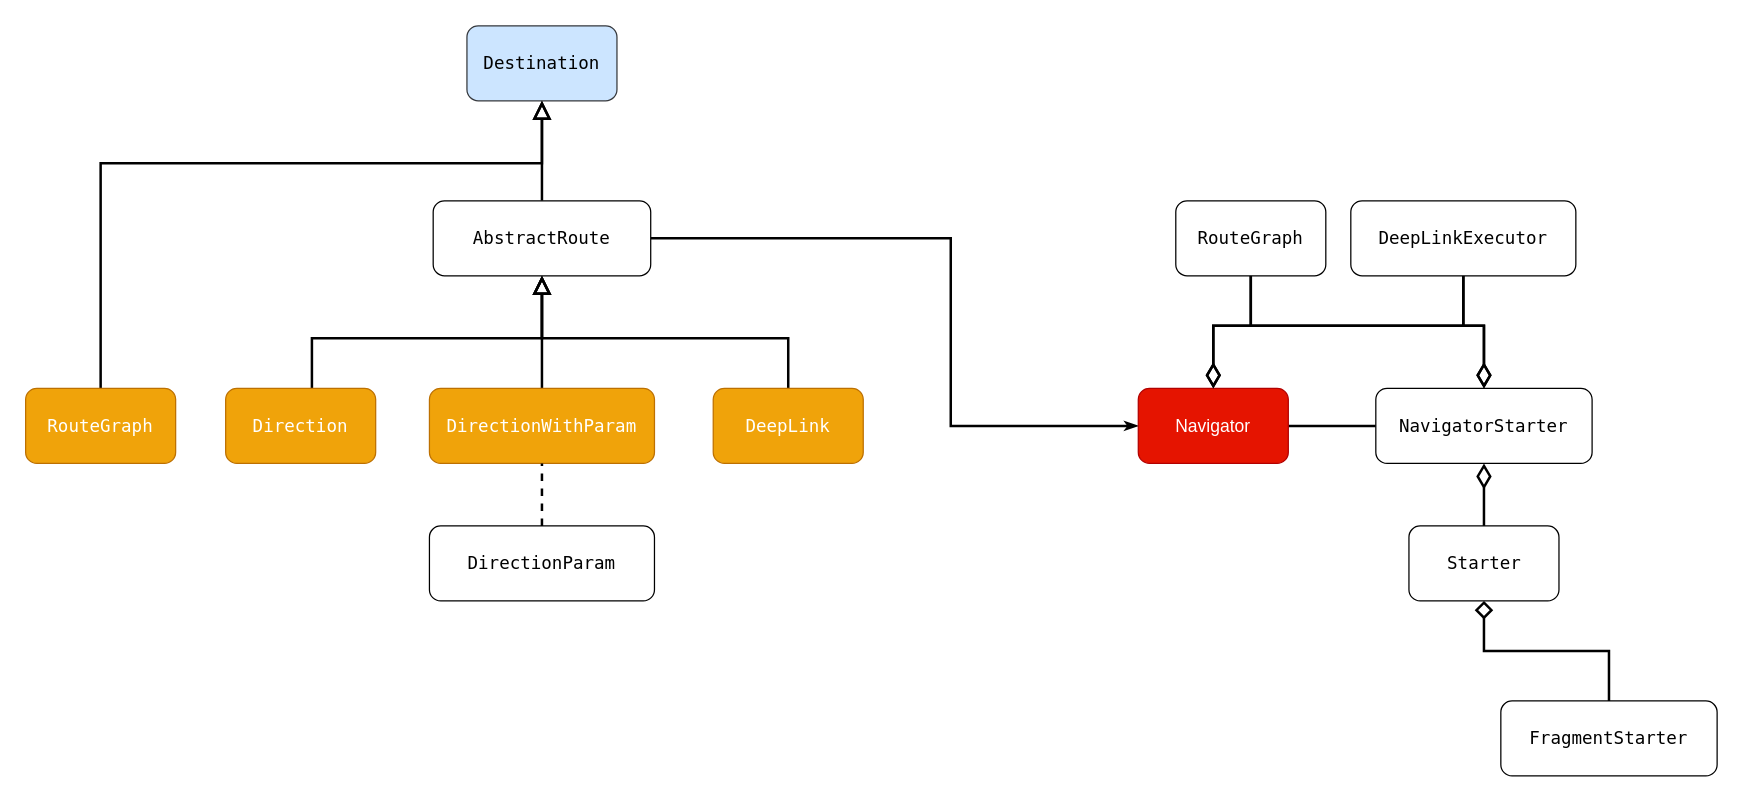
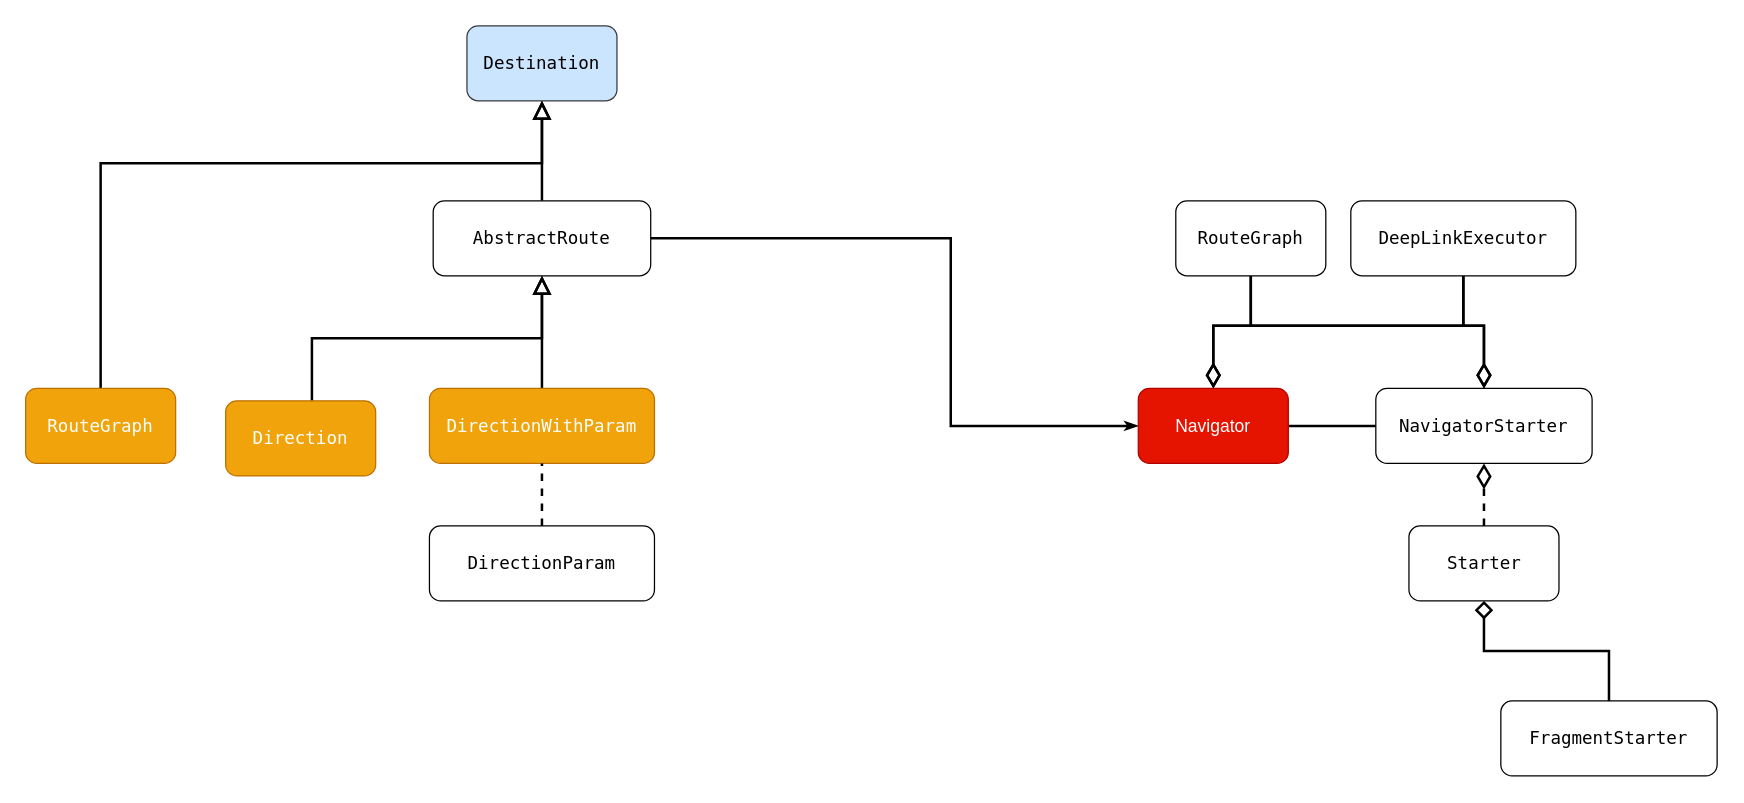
edge "DeepLink" -> "AbstractRoute": removed
node "Direction": moved (301, 426) -> (301, 438)
node "DeepLink": removed
edge "Starter" -> "NavigatorStarter": style solid -> dashed
